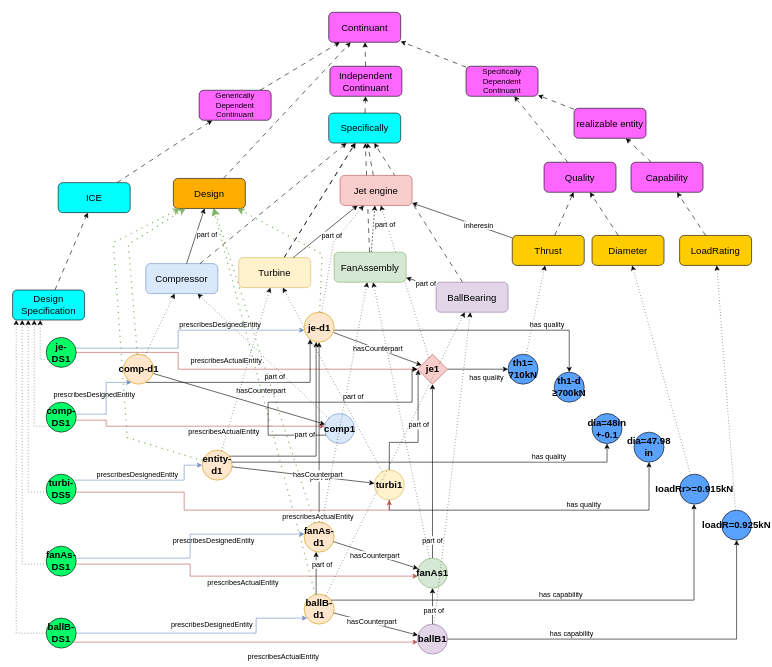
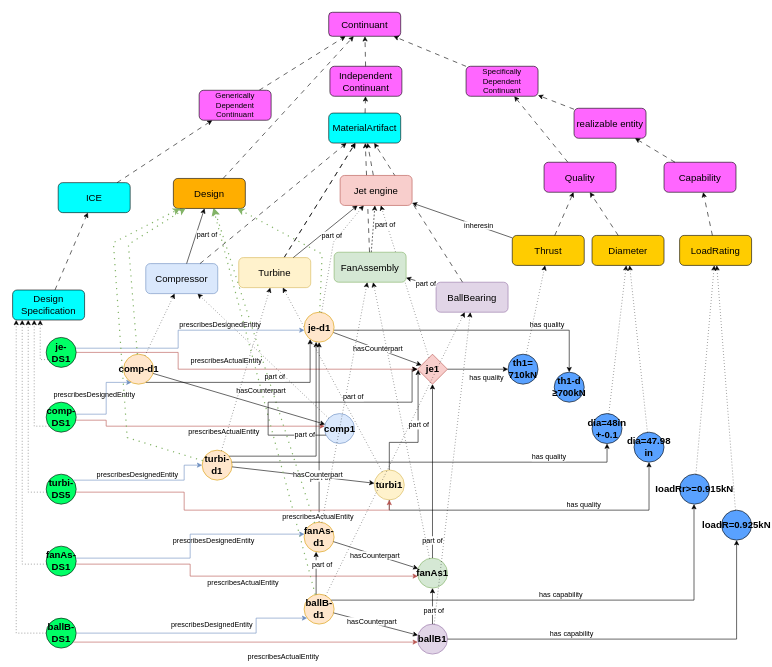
node "Continuant": size 72x30 -> 72x24
node "Specifically": label "Specifically" -> "MaterialArtifact"
node "Capability": moved (667, 177) -> (700, 177)
edge "IoadRr>=0.915kN" -> "Diameter": now "IoadRr>=0.915kN" -> "LoadRating"
edge "dia=48in +-0.1" -> "Diameter": added
edge "dia=47.98 in" -> "Diameter": added
node "entity-d1": label "entity-d1" -> "turbi-d1"
